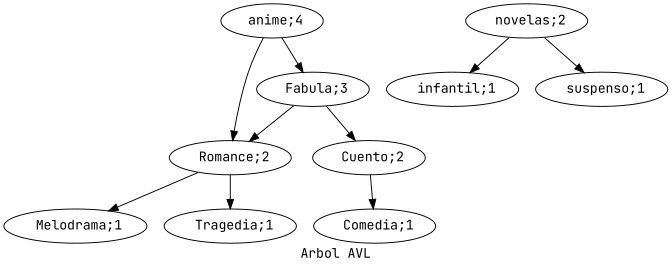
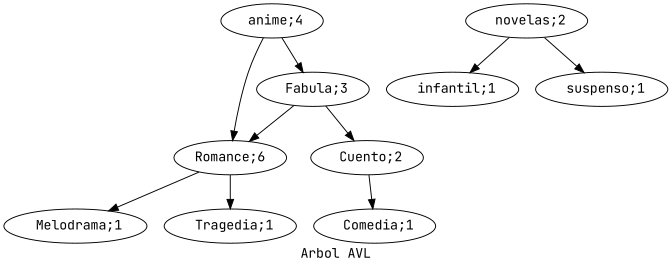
node "Romance;2": label "Romance;2" -> "Romance;6"
